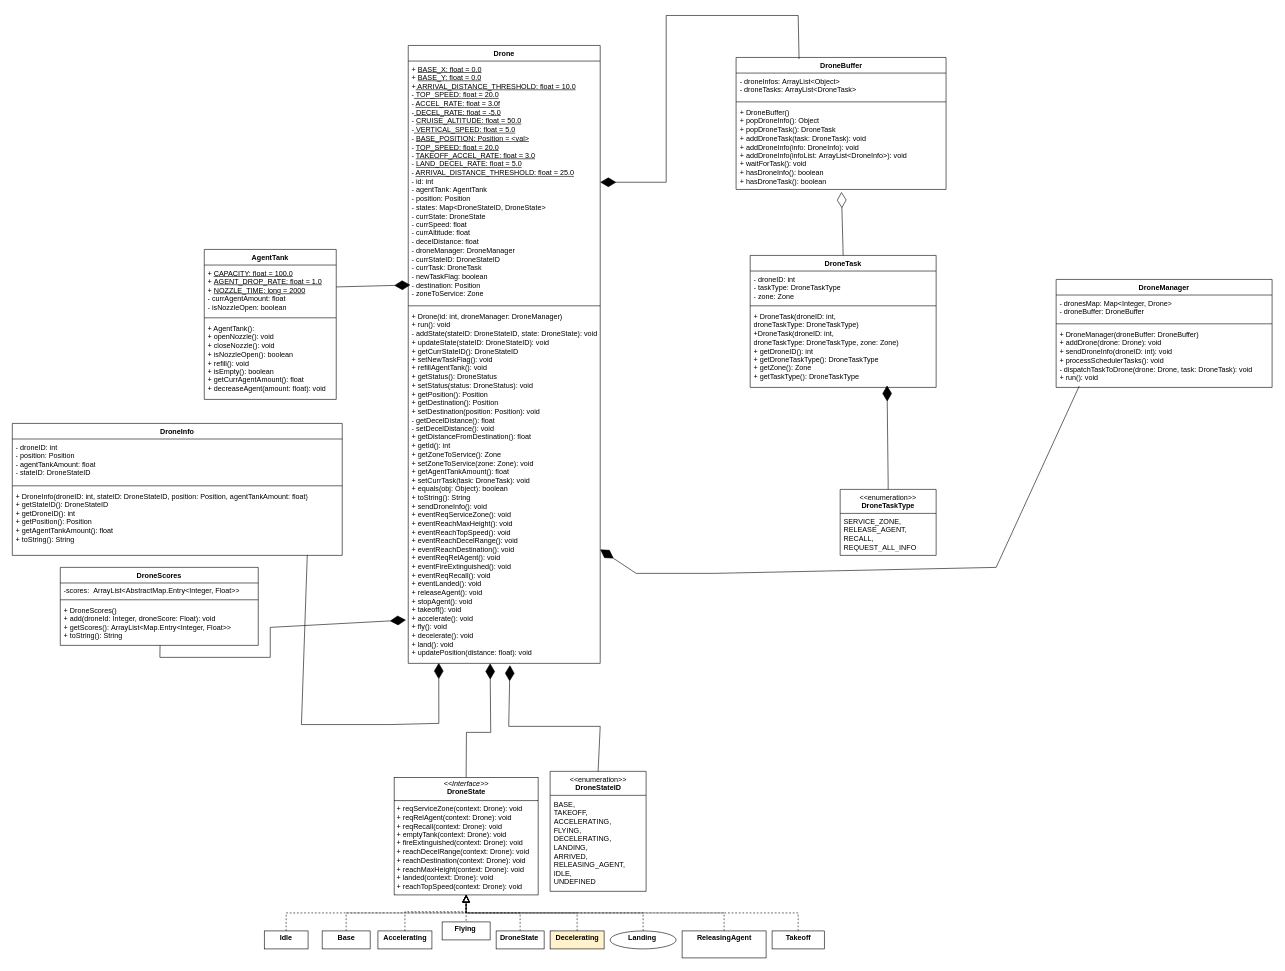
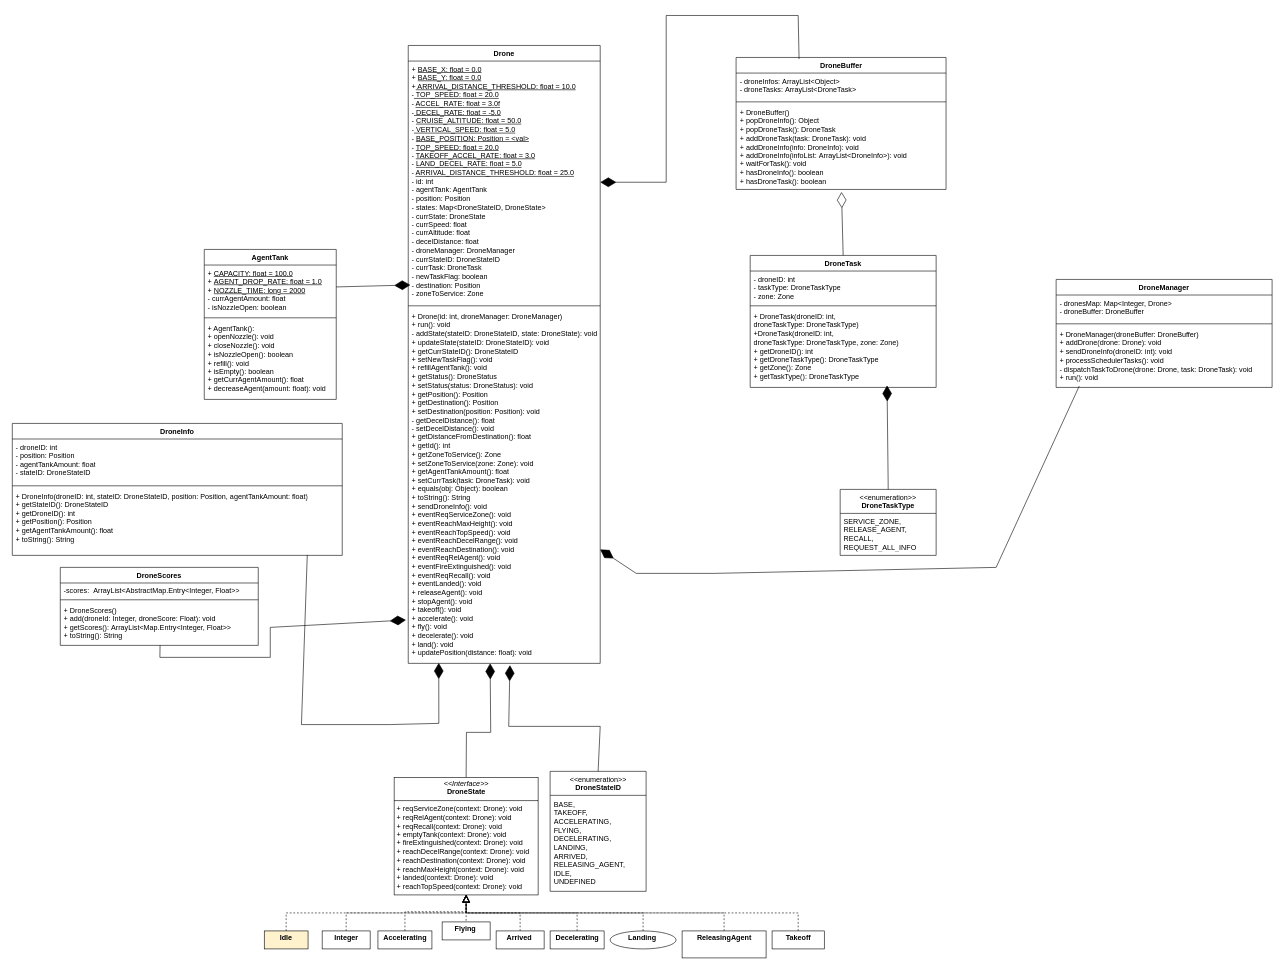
node "Base": label "Base" -> "Integer"
node "DroneState": label "DroneState" -> "Arrived"
node "Idle": fillcolor #ffffff -> #fff2cc
node "Decelerating": fillcolor #fff2cc -> #ffffff
